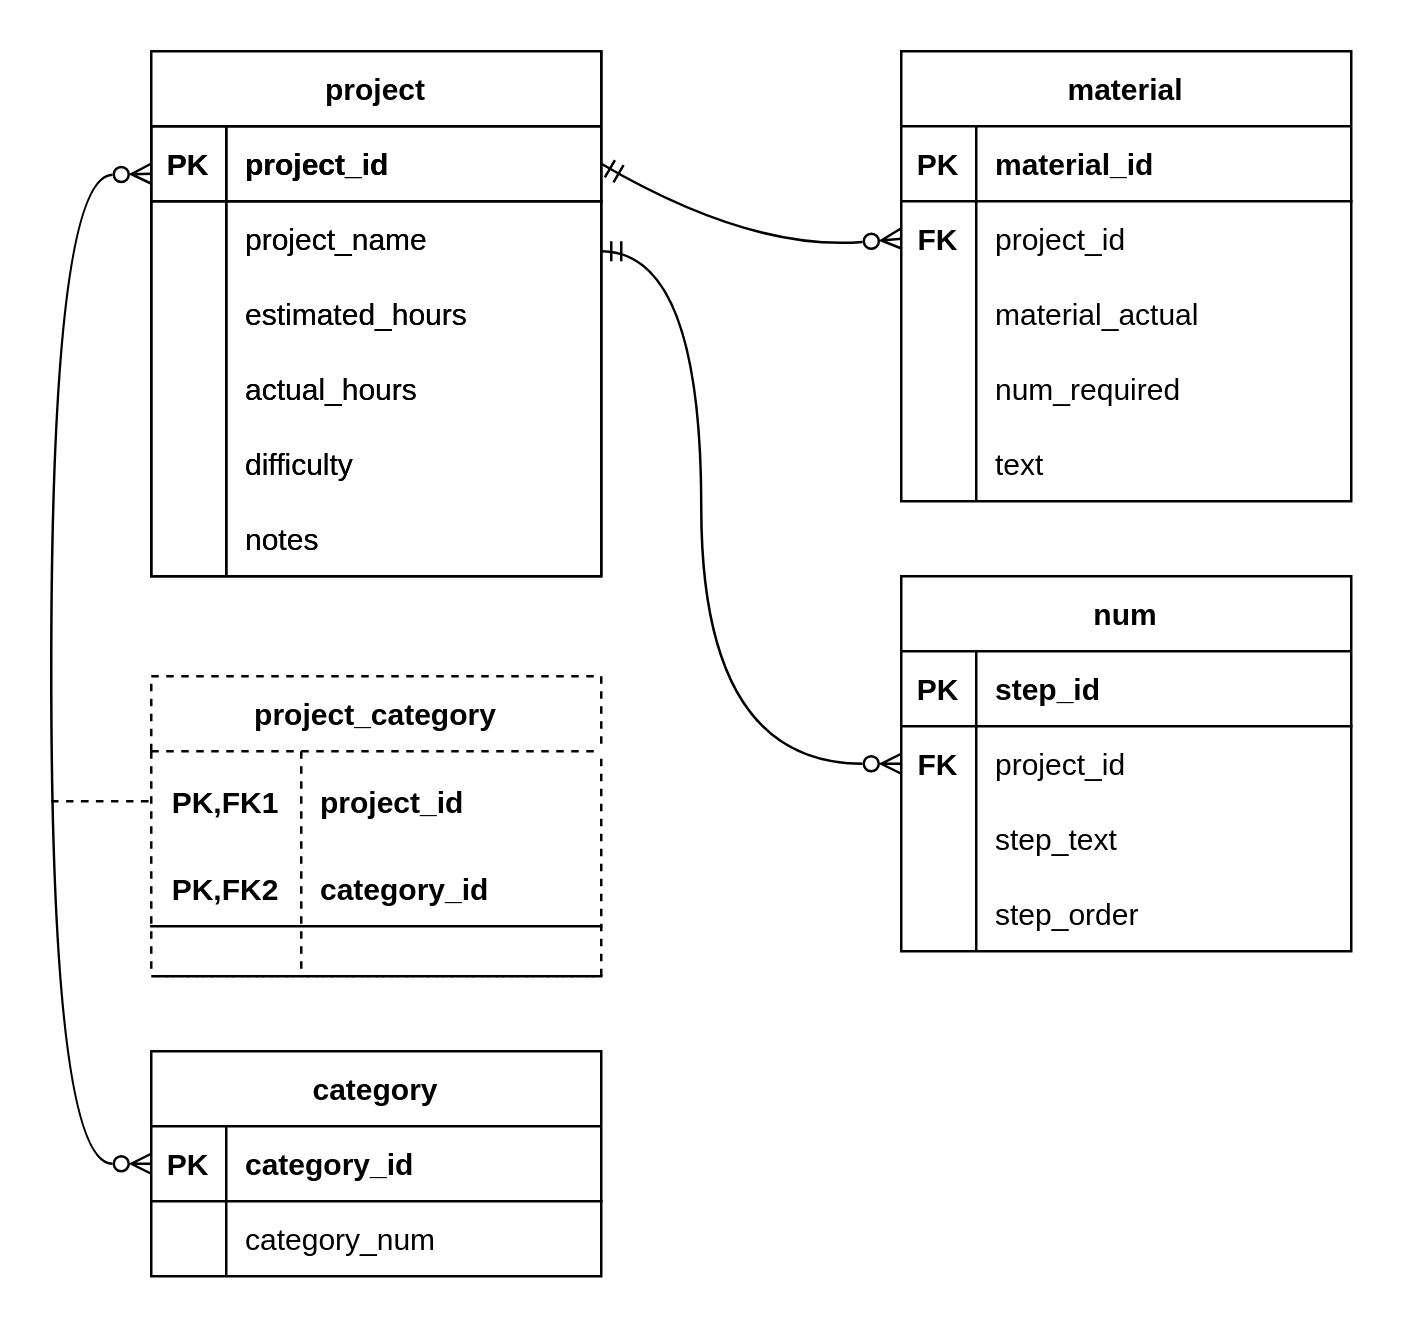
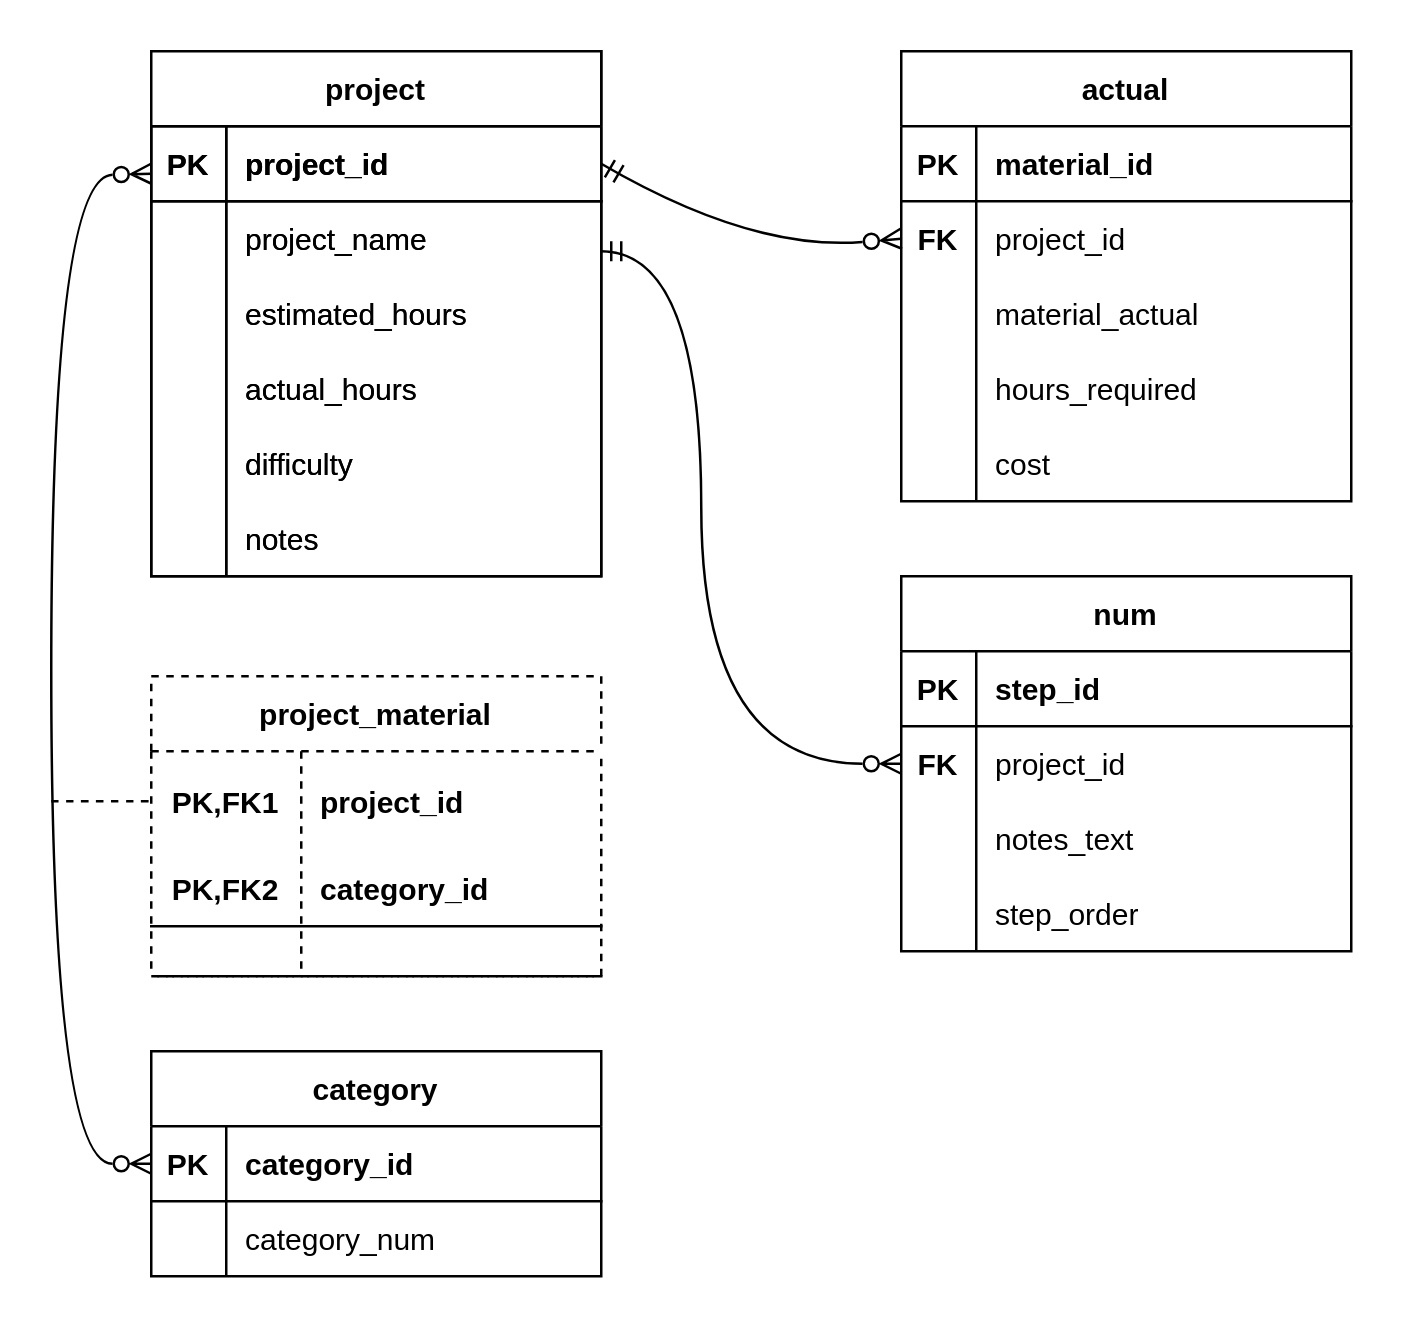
node "material": label "material" -> "actual"
node "num_required": label "num_required" -> "hours_required"
node "text": label "text" -> "cost"
node "project_category": label "project_category" -> "project_material"
node "step_text": label "step_text" -> "notes_text"
